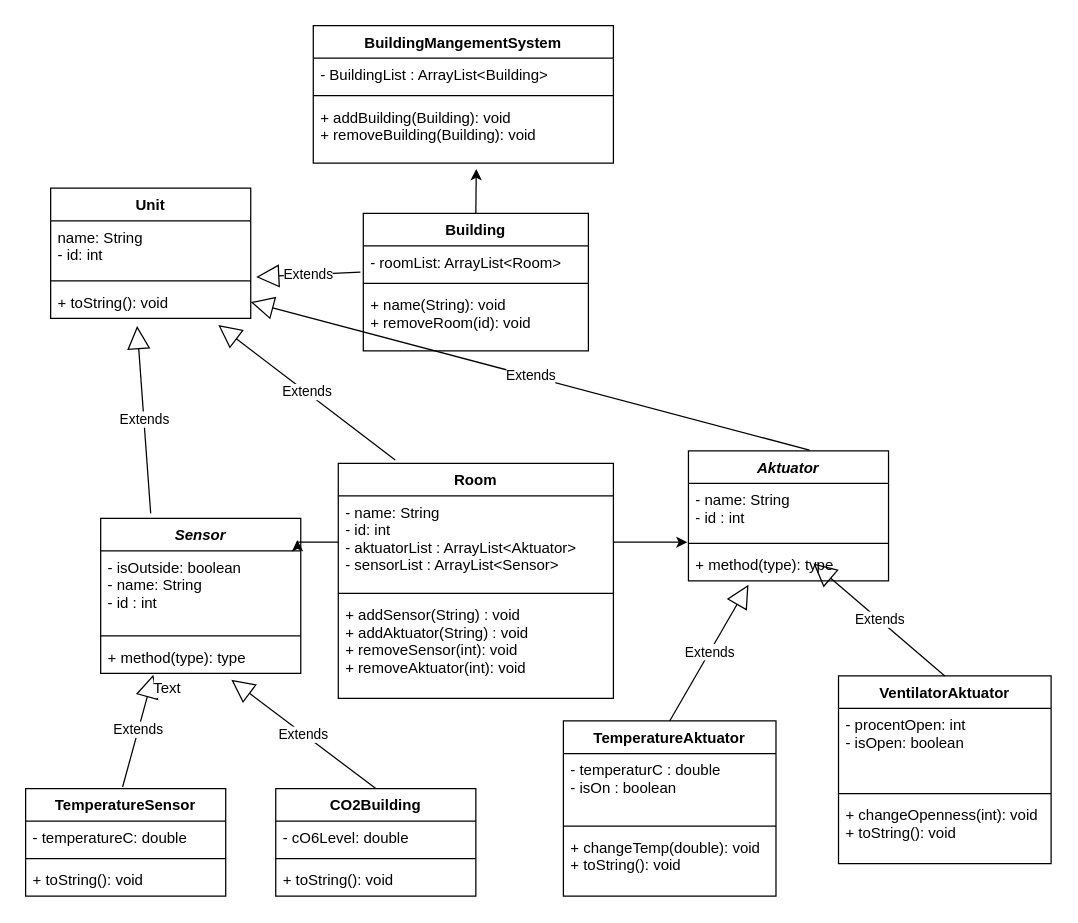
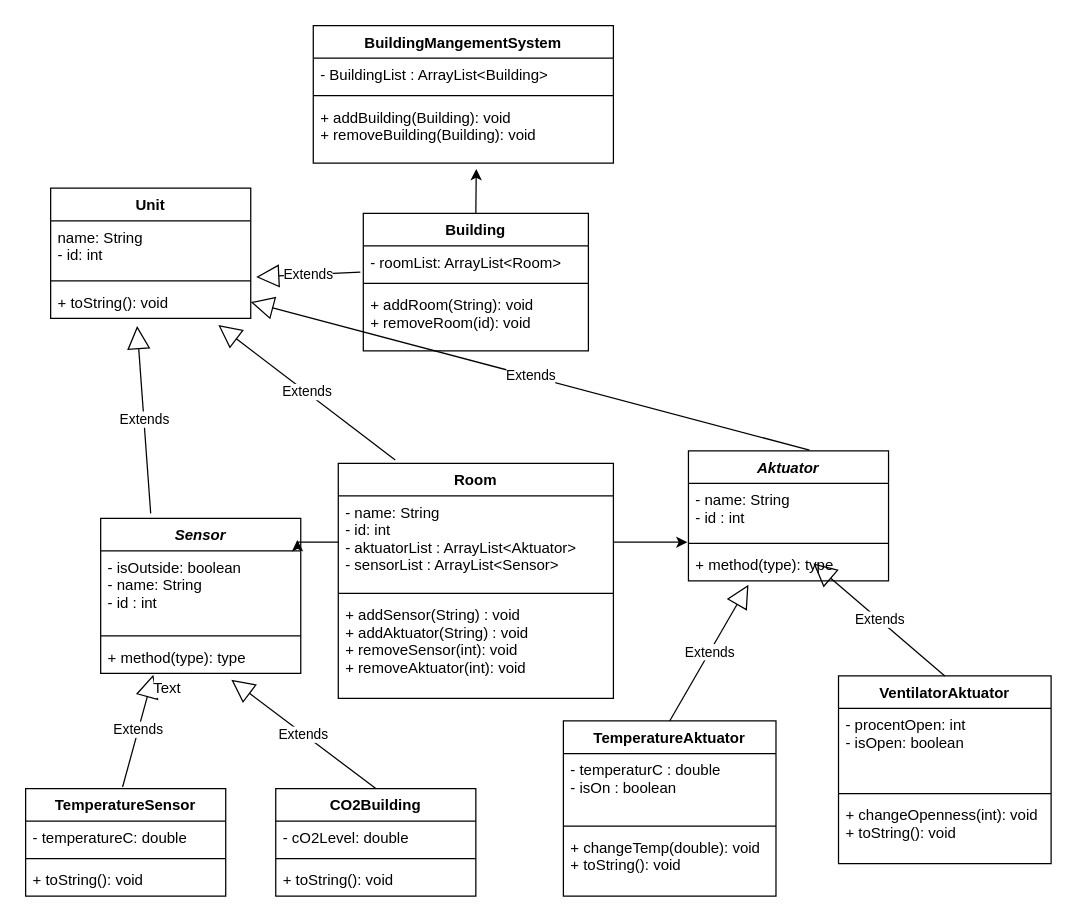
node "+ name(String): void + removeRoom(id): void": label "+ name(String): void + removeRoom(id): void" -> "+ addRoom(String): void + removeRoom(id): void"
node "- cO6Level: double": label "- cO6Level: double" -> "- cO2Level: double"
